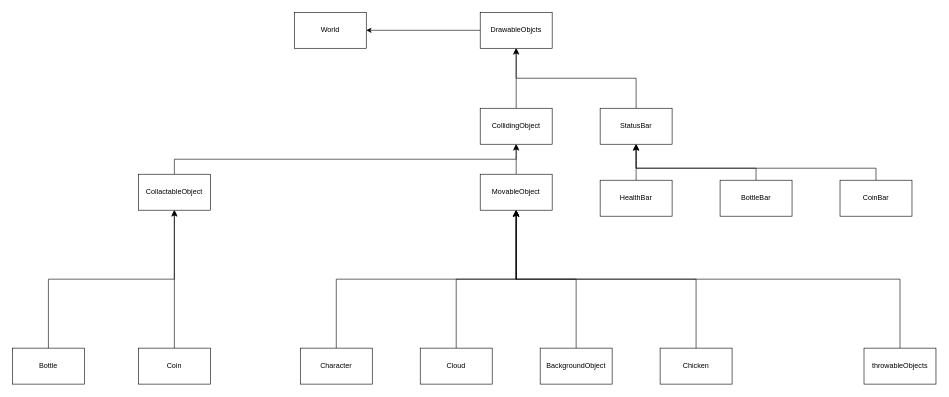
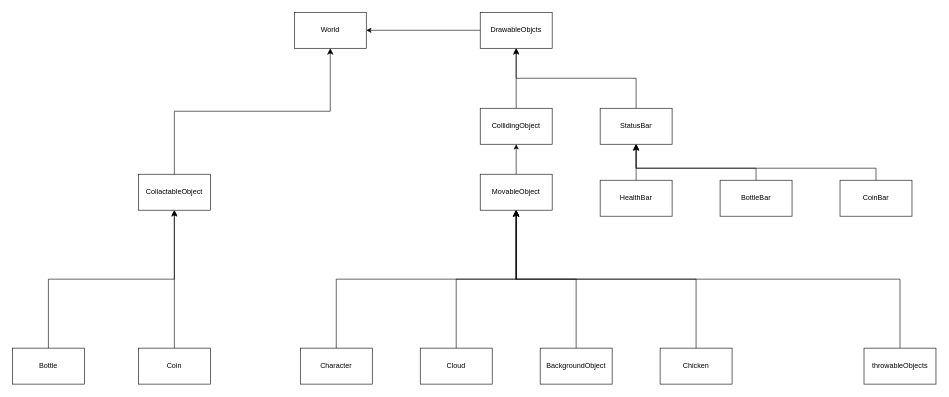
edge "CollactableObject" -> "CollidingObject": now "CollactableObject" -> "World"
